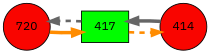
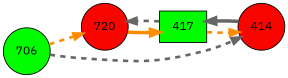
node "706": added
